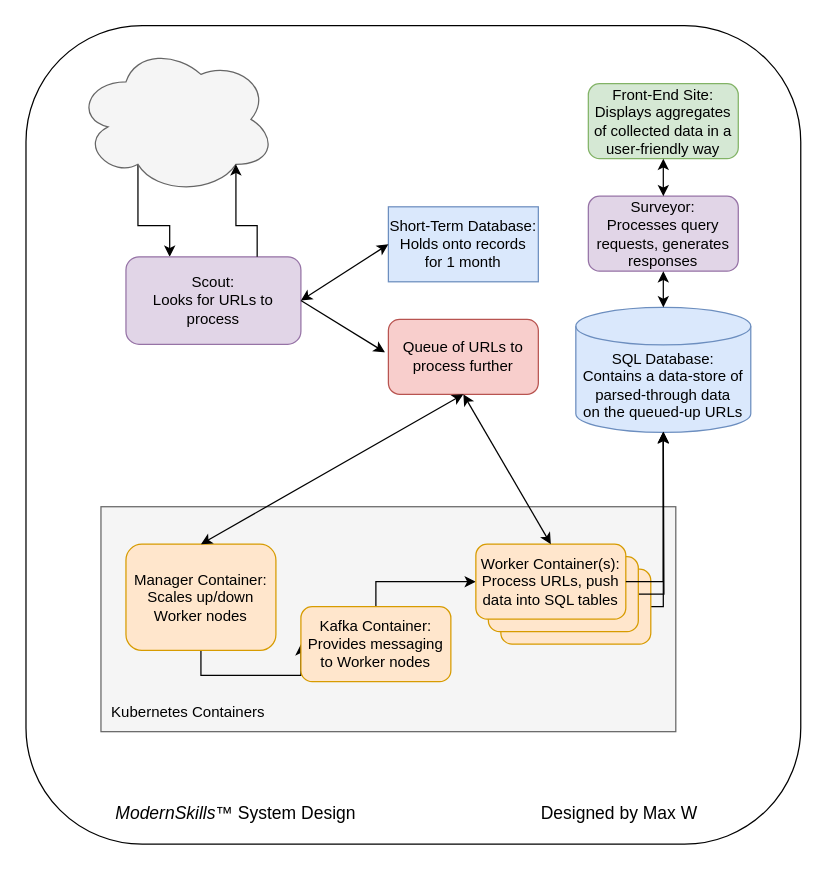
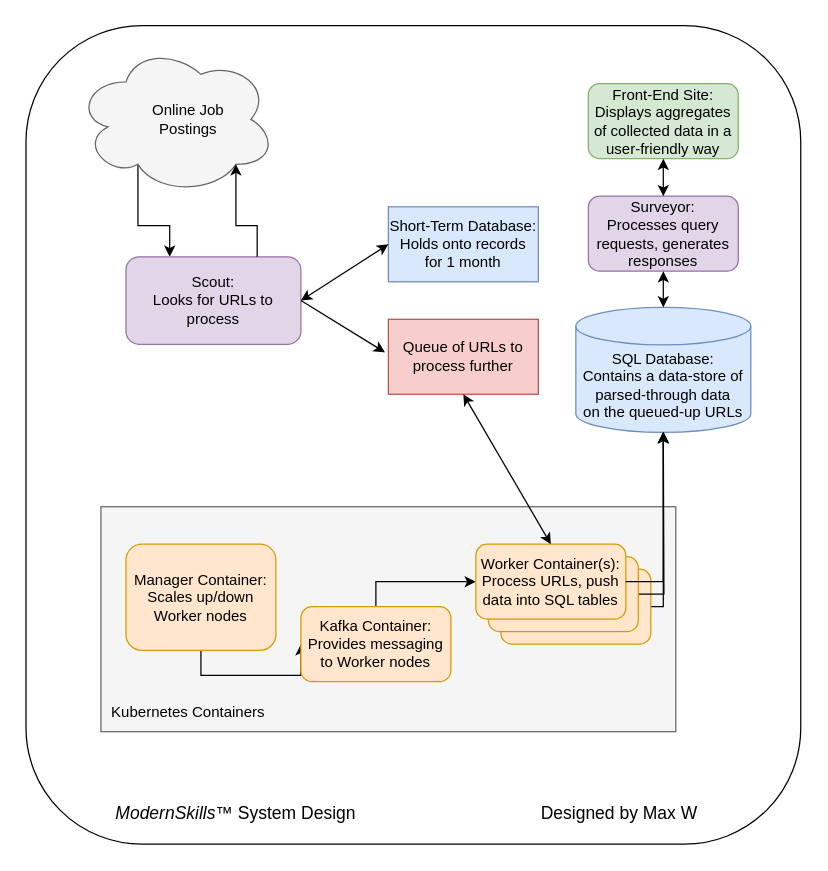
node "Online Job Postings": added
node "Queue of URLs to process further": shape rounded rectangle -> rectangle
edge "Queue of URLs to process further" -- "Manager Container: Scales up/down Worker nodes": removed
